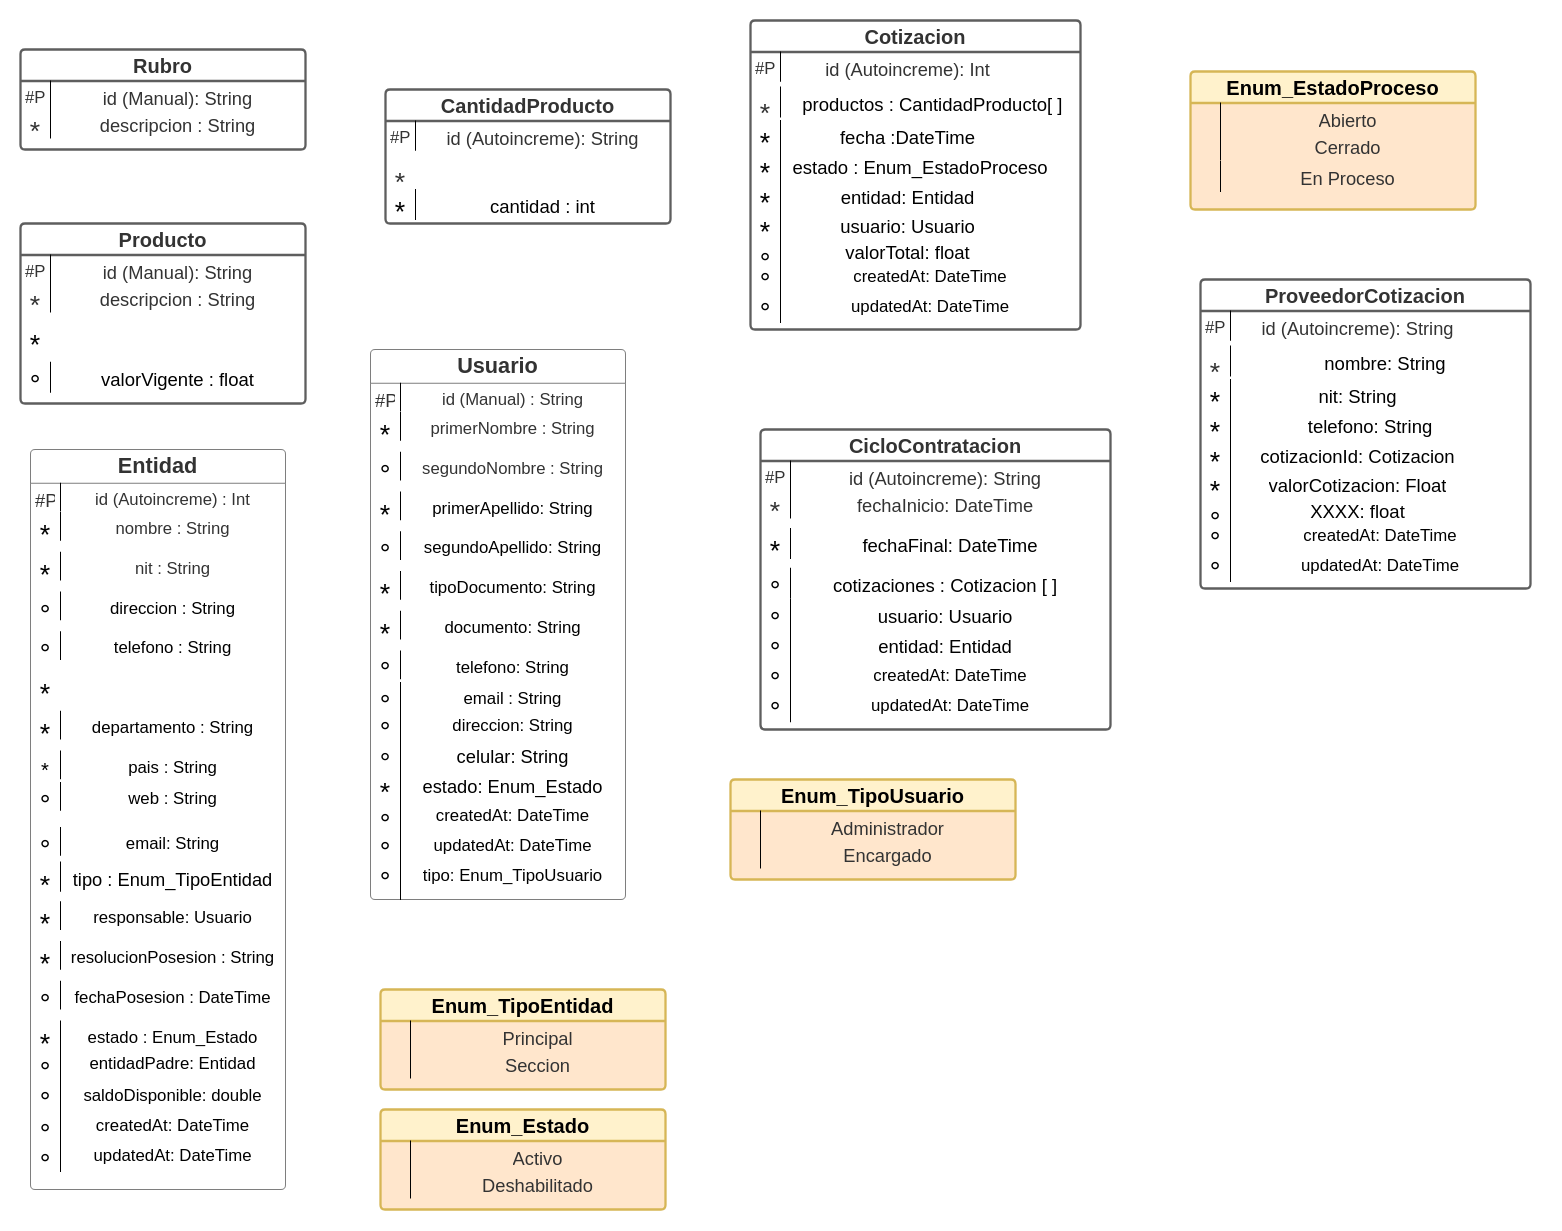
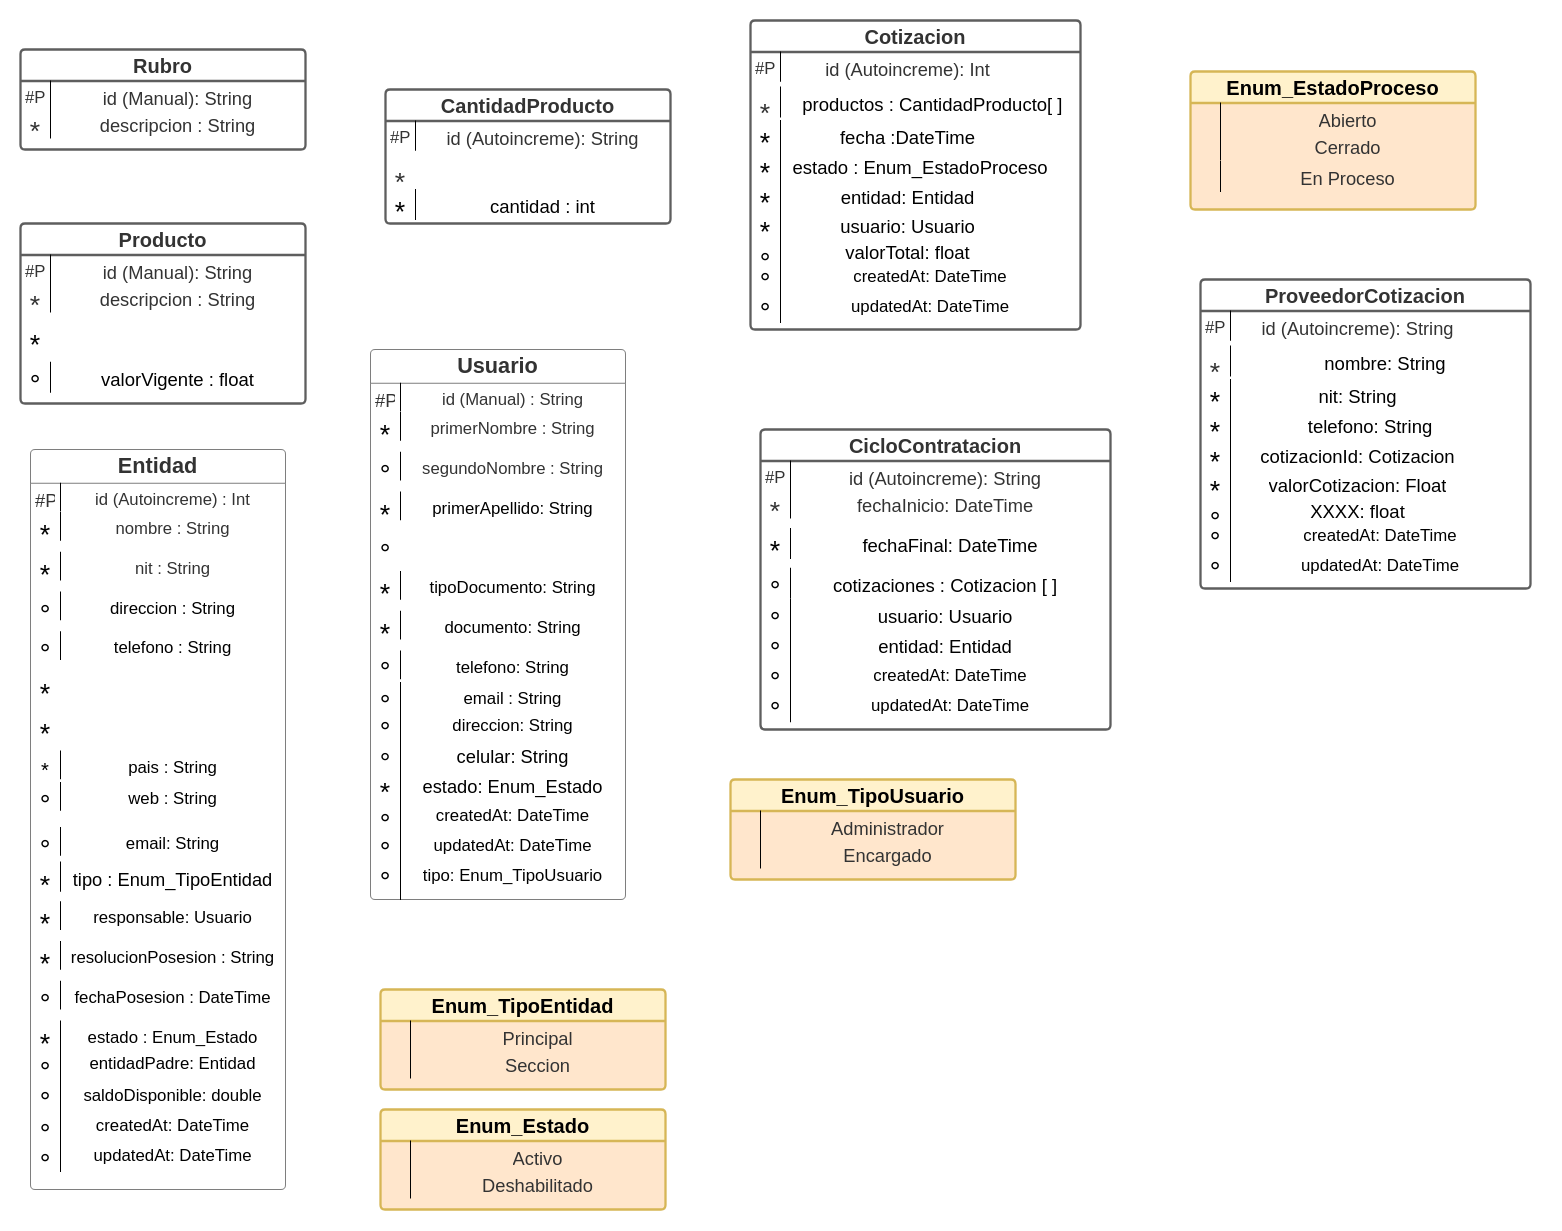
node "segundoApellido: String": removed
node "departamento : String": removed
